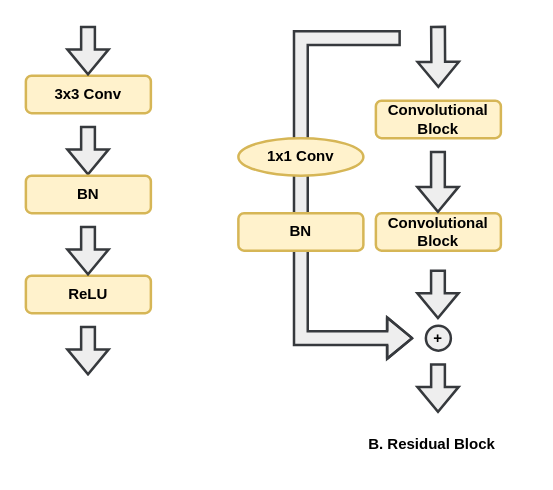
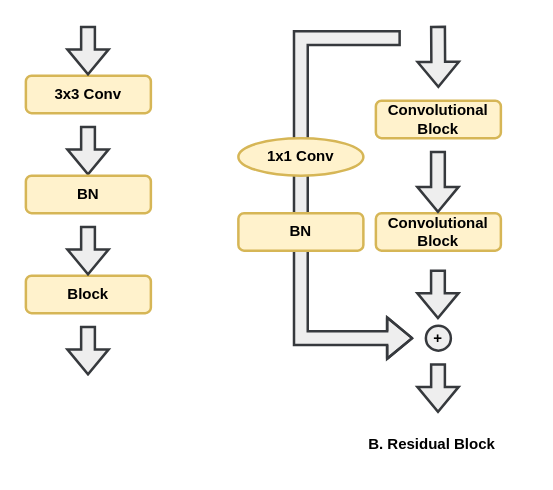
node "ReLU": label "ReLU" -> "Block"
